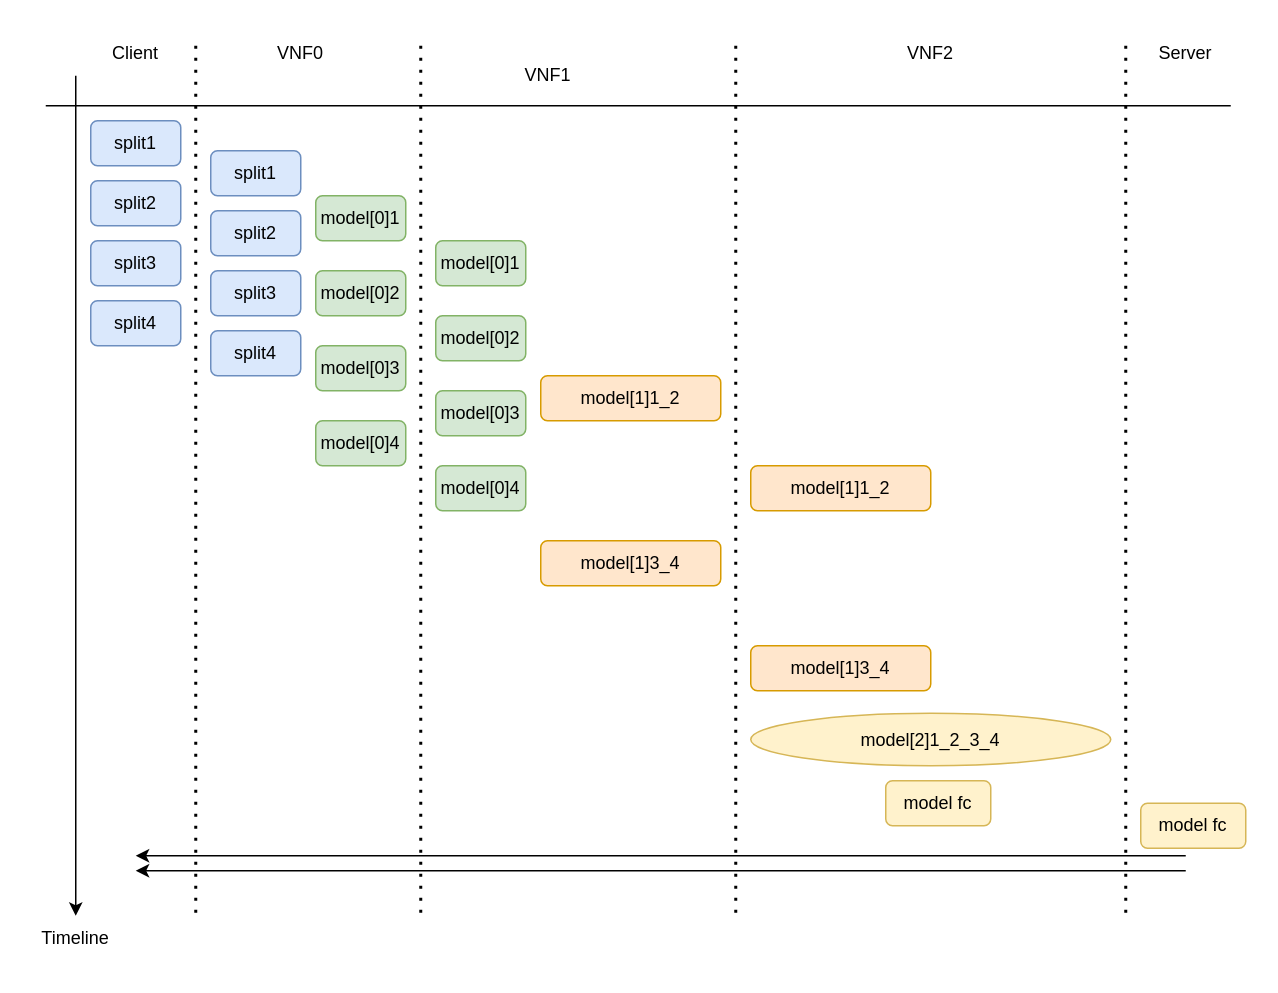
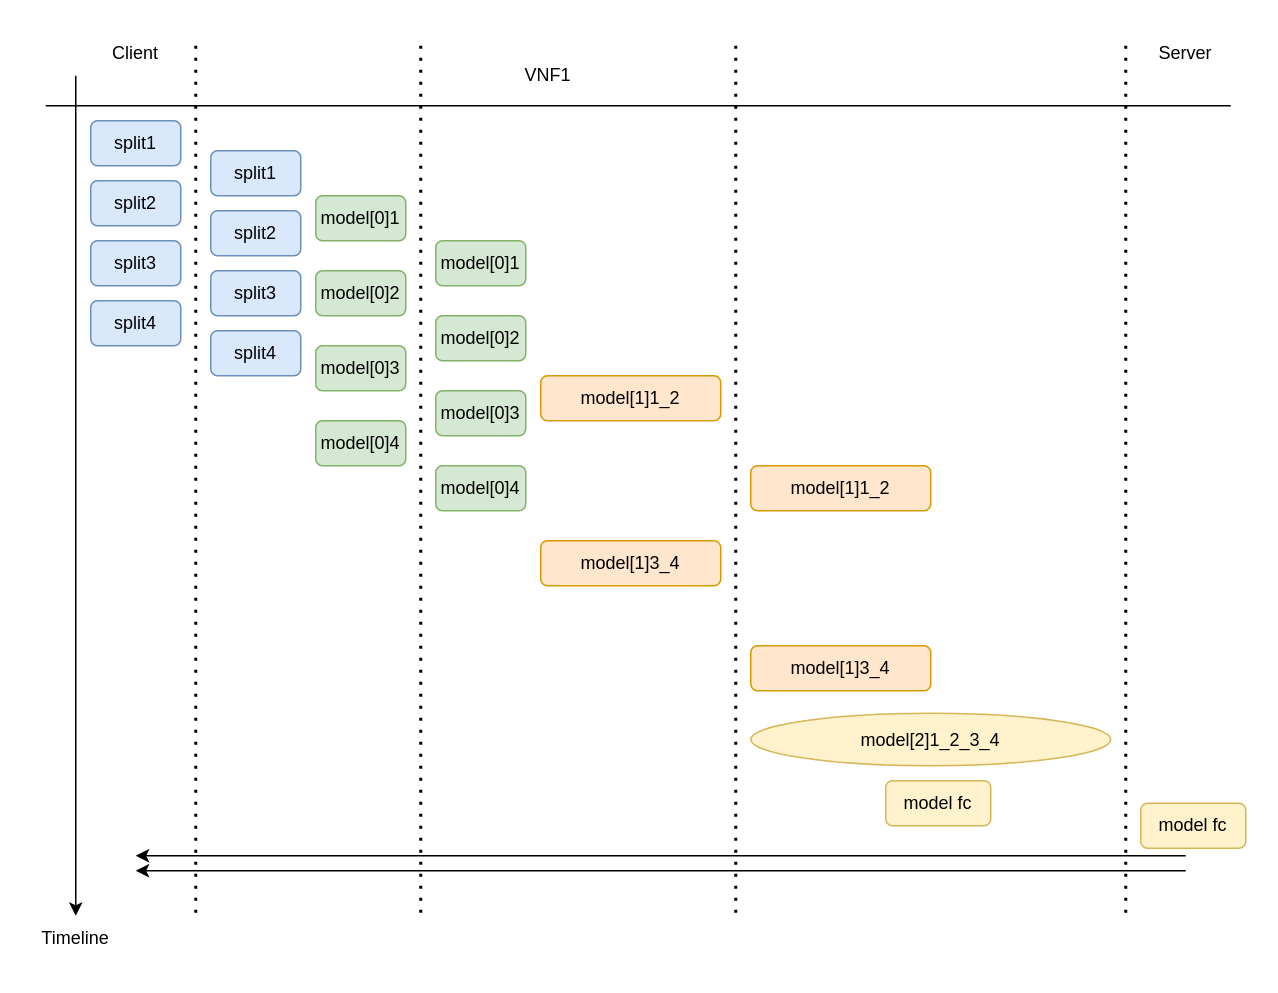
node "VNF0": removed
node "VNF2": removed
